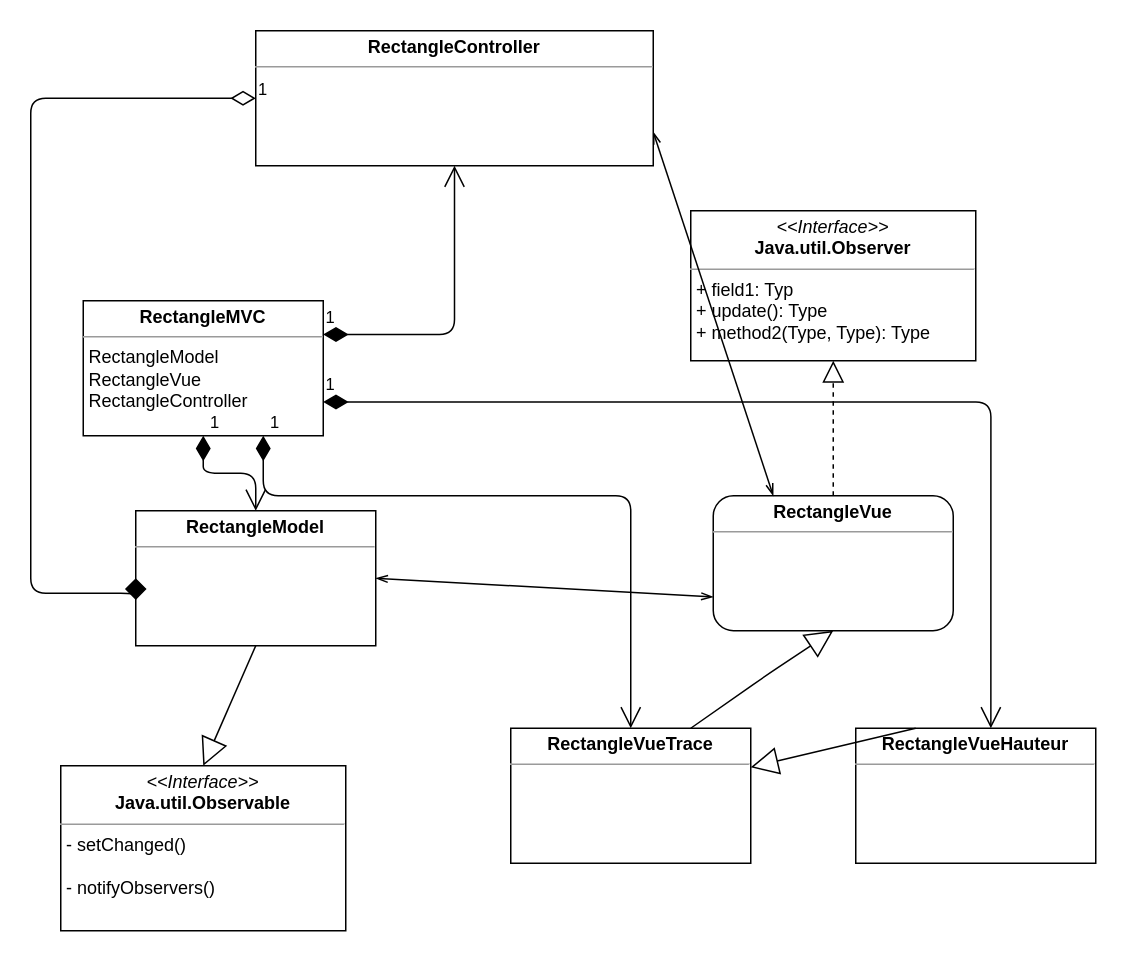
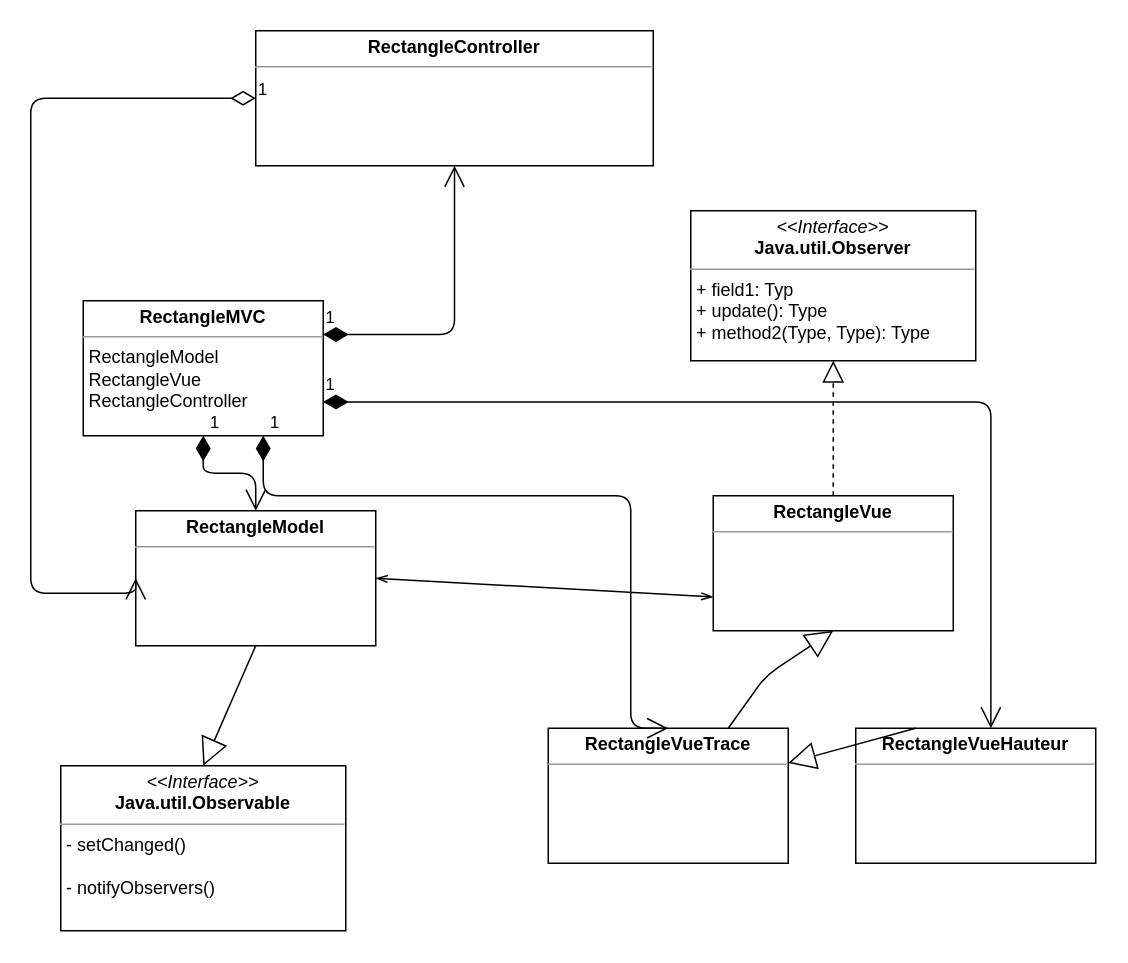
edge "RectangleController" -- "RectangleVue": removed
node "RectangleVue": shape rounded rectangle -> rectangle
edge "RectangleController" -- "RectangleModel": arrowhead diamond -> open
node "RectangleVueTrace": moved (631, 796) -> (668, 796)
